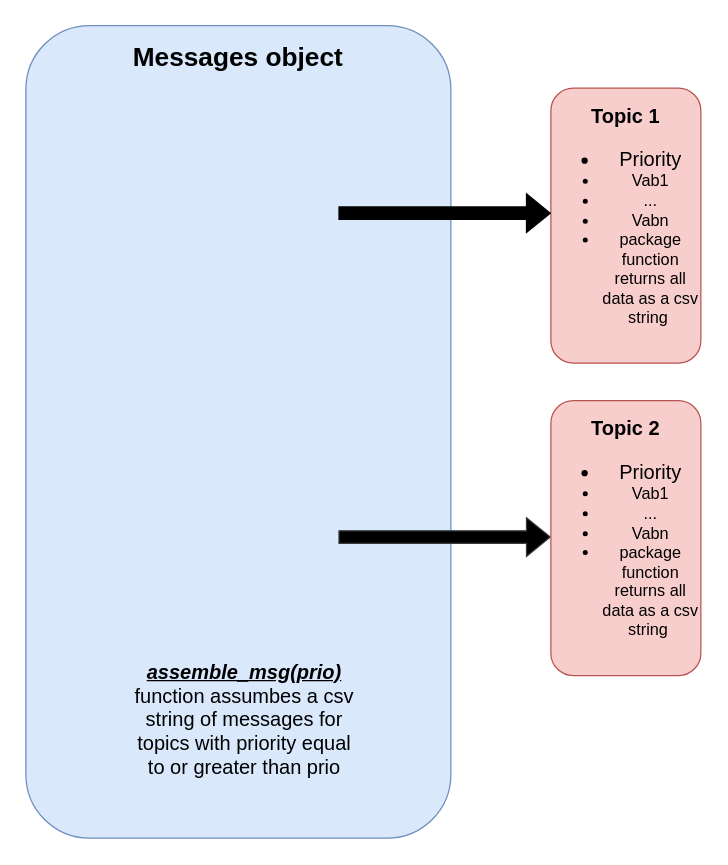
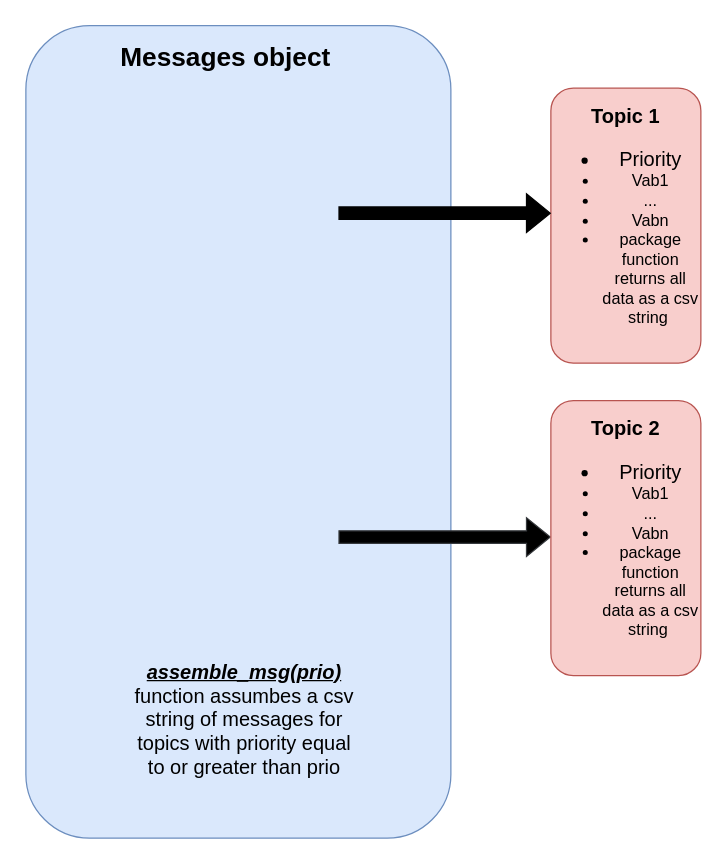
node "Messages object": moved (238, 57) -> (226, 57)
